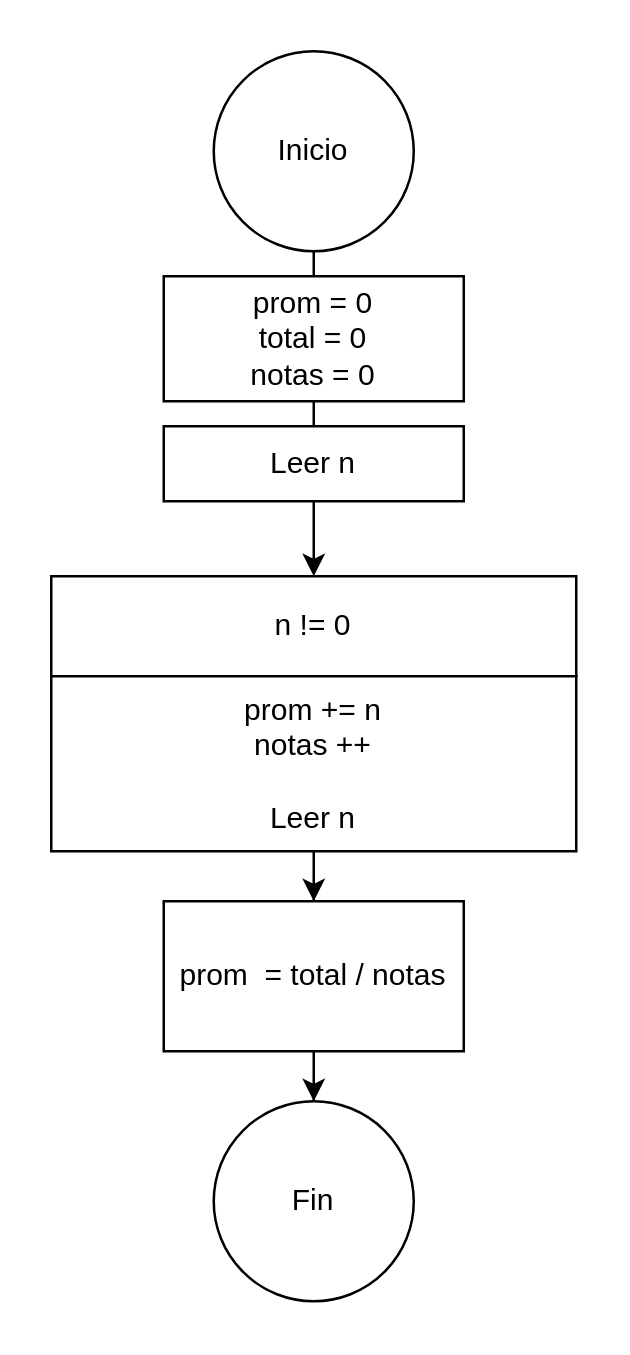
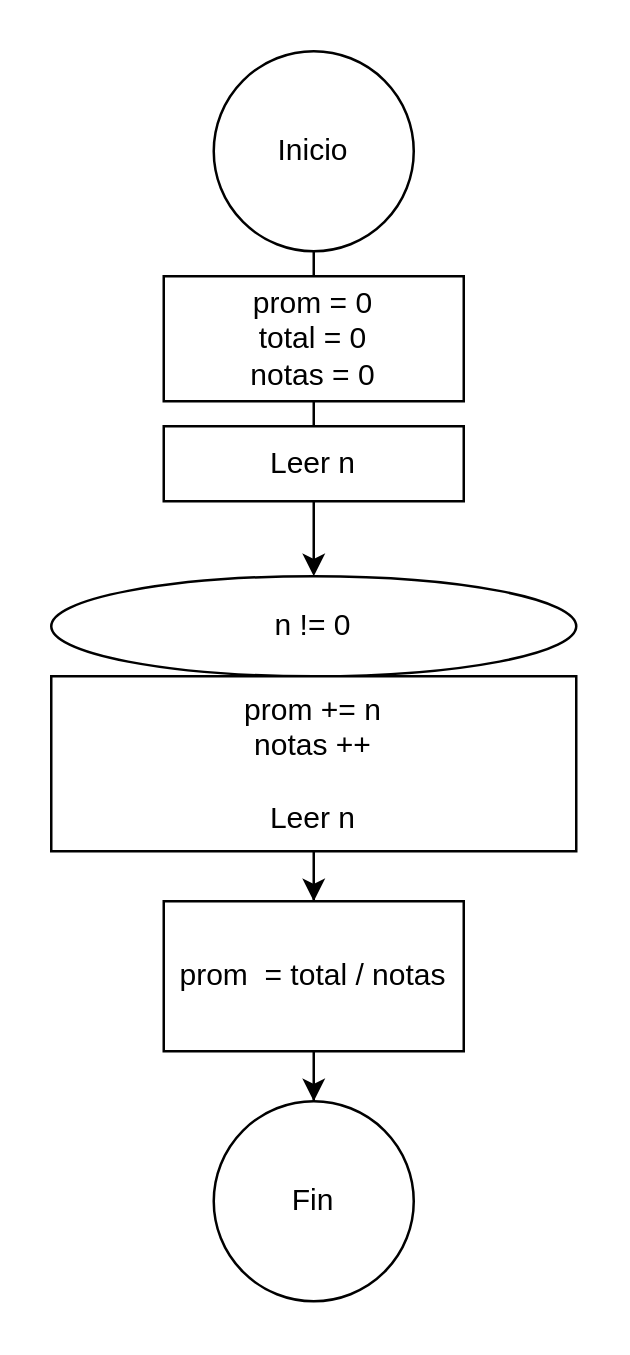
node "n != 0": shape rectangle -> ellipse
